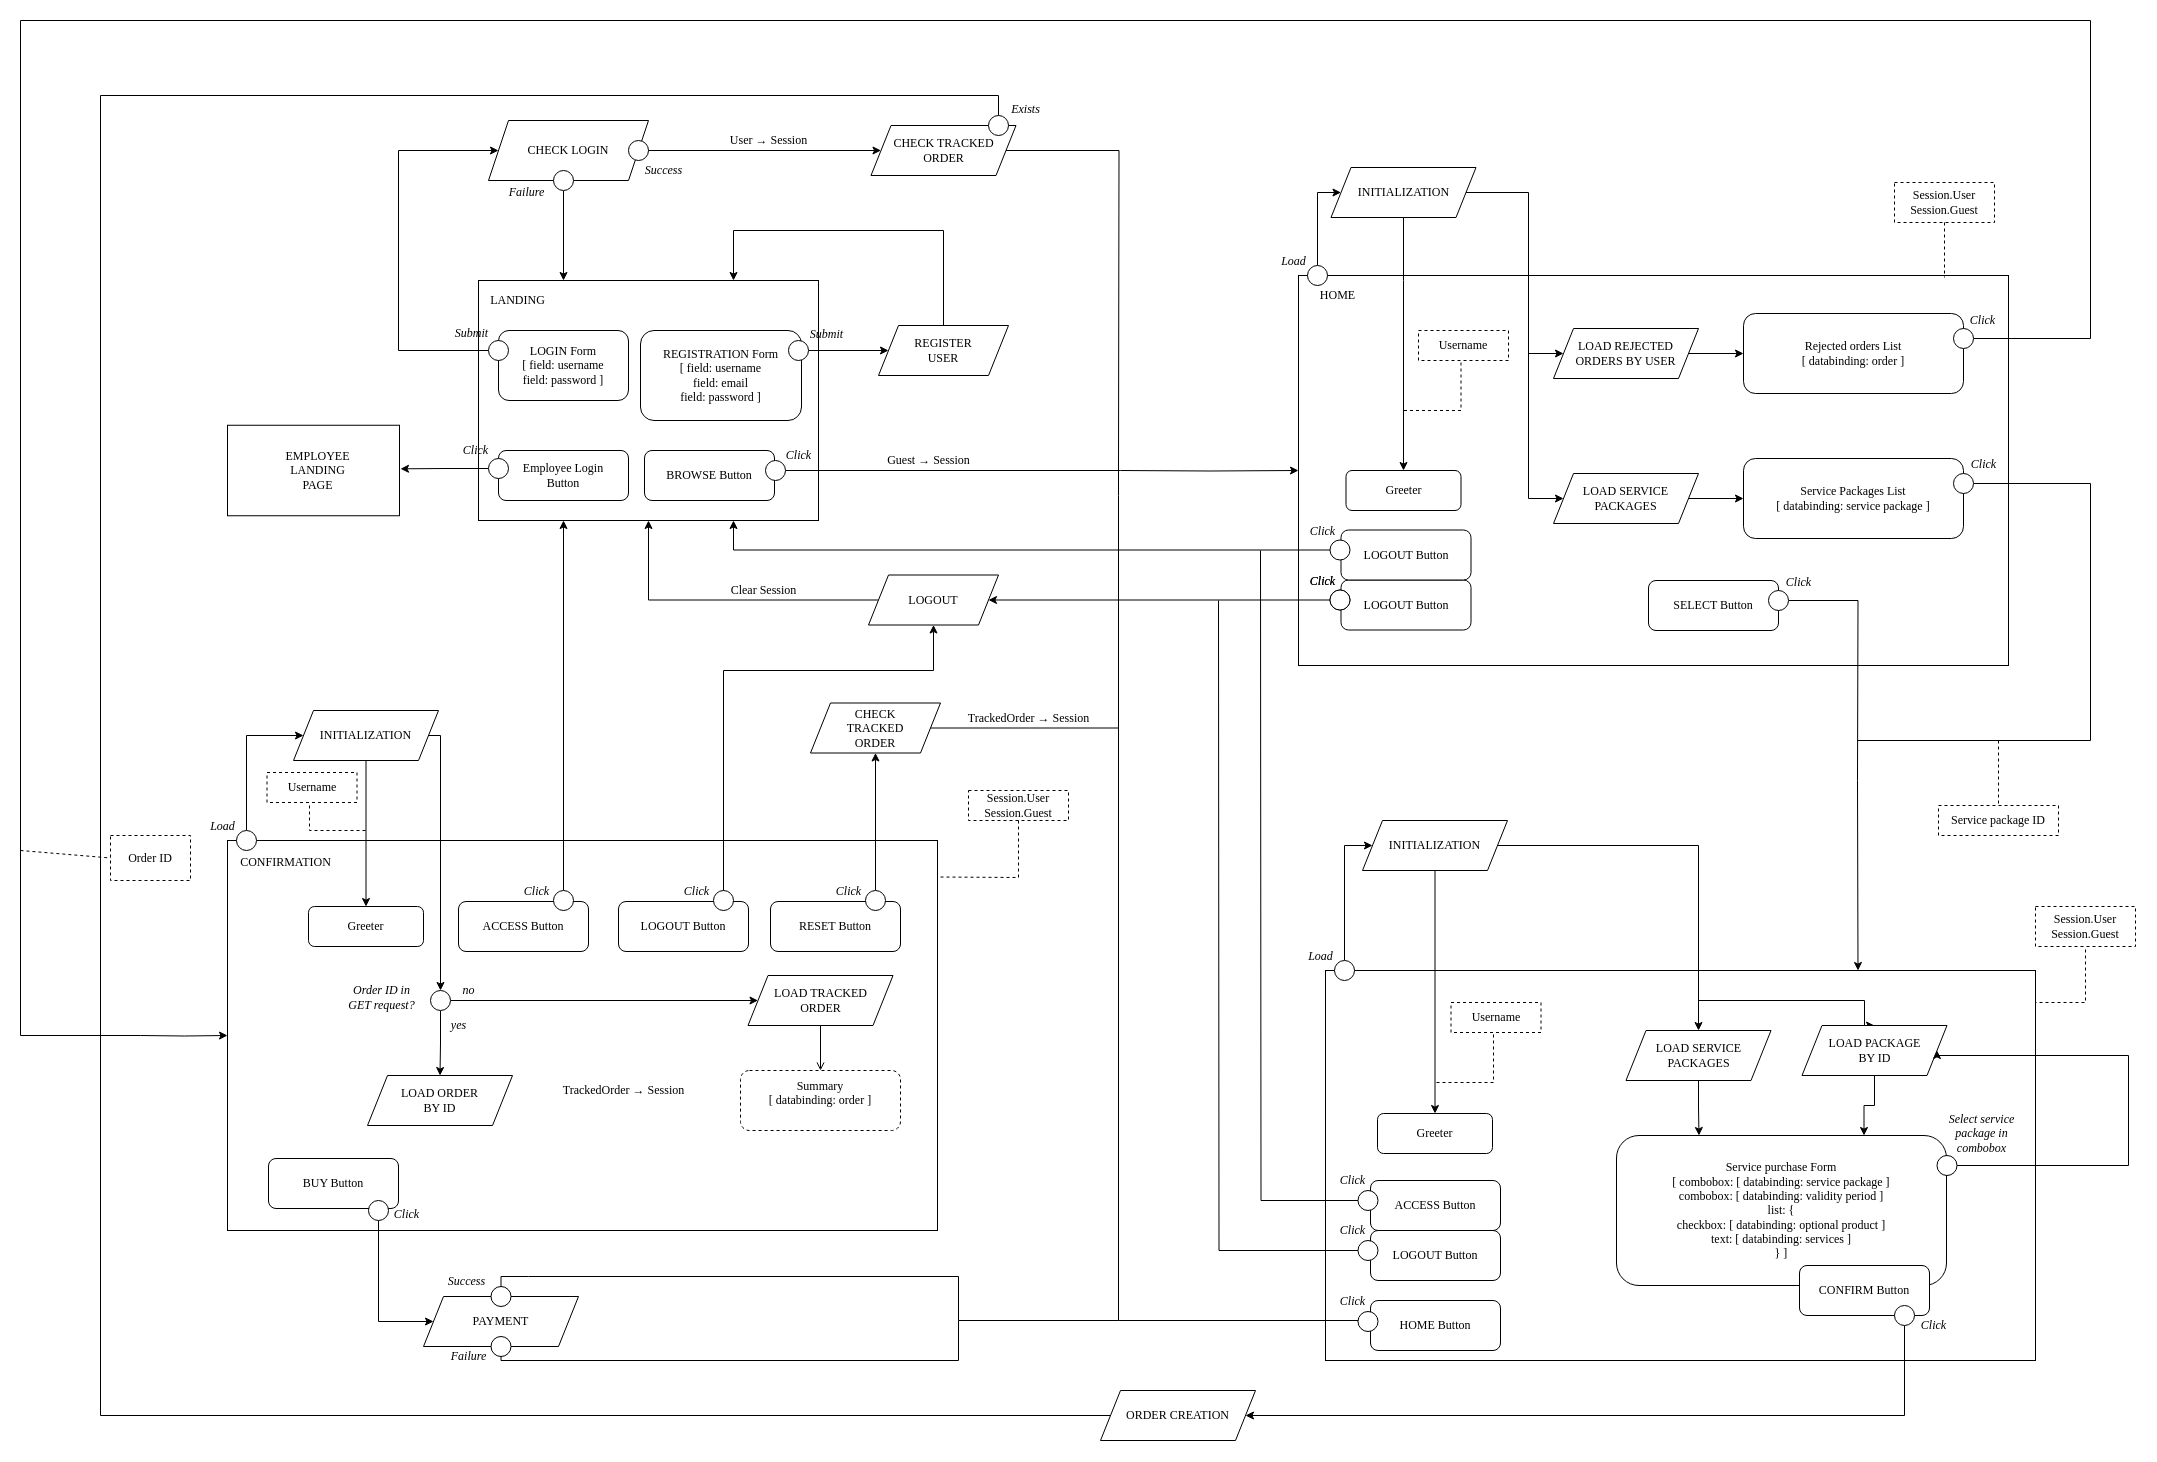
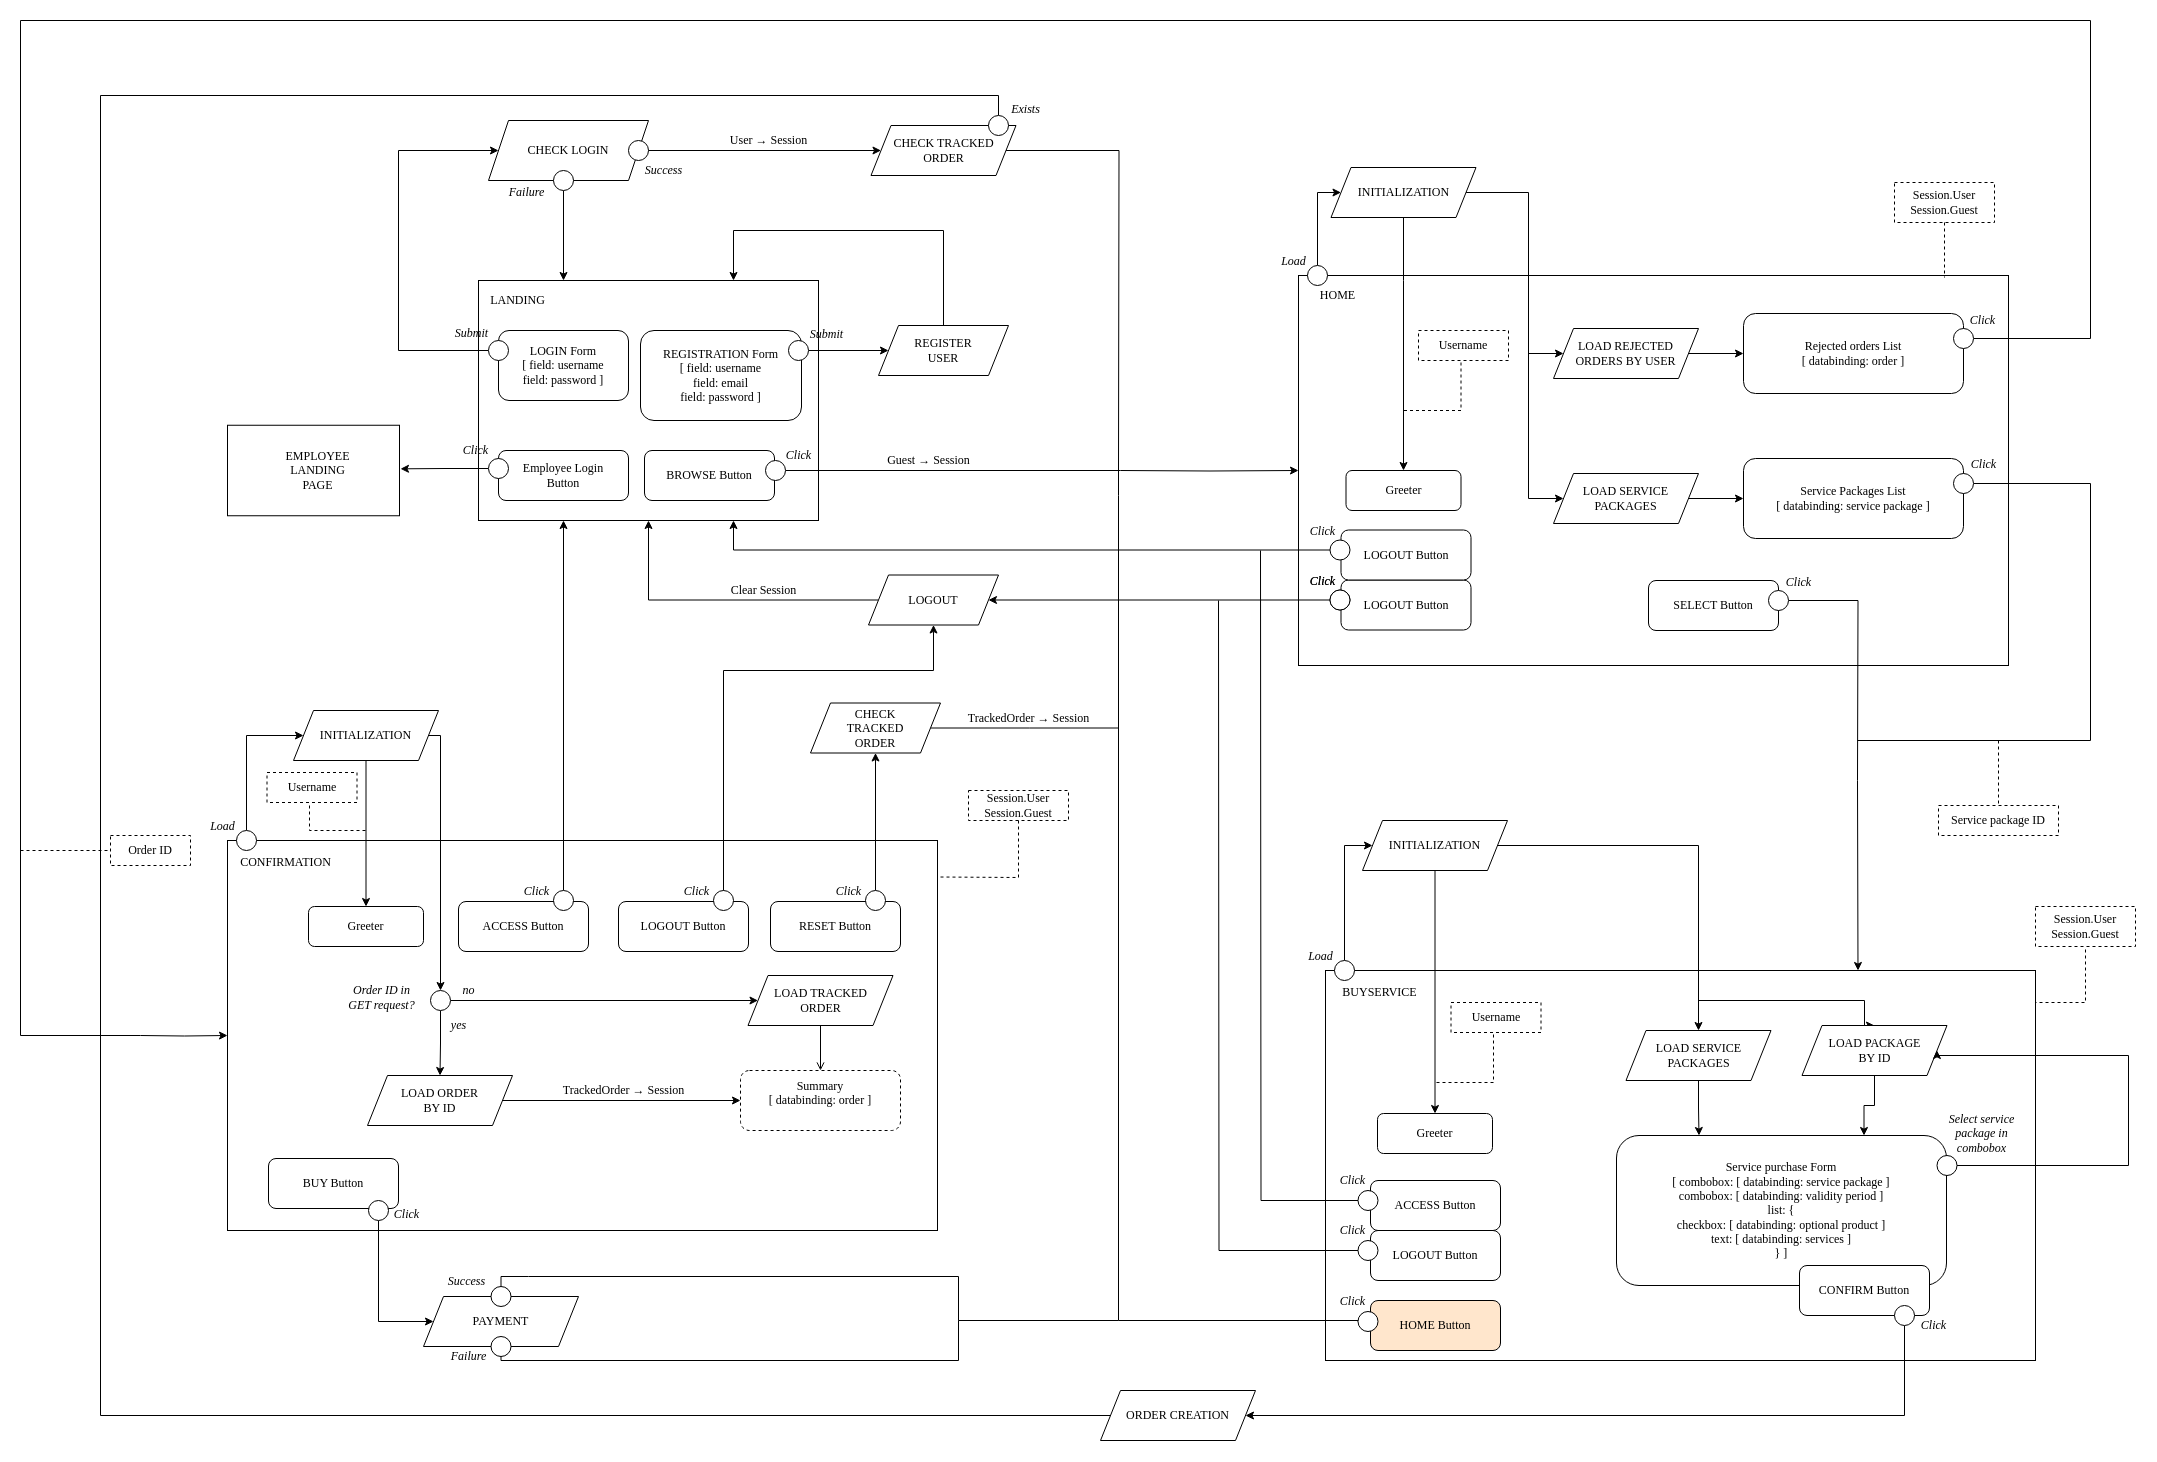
node "Order ID": size 80x45 -> 80x30
node "BUYSERVICE": added
edge "LOAD ORDER BY ID" -> "Summary [ databinding: order ]": added
node "HOME Button": fillcolor #ffffff -> #ffe6cc
